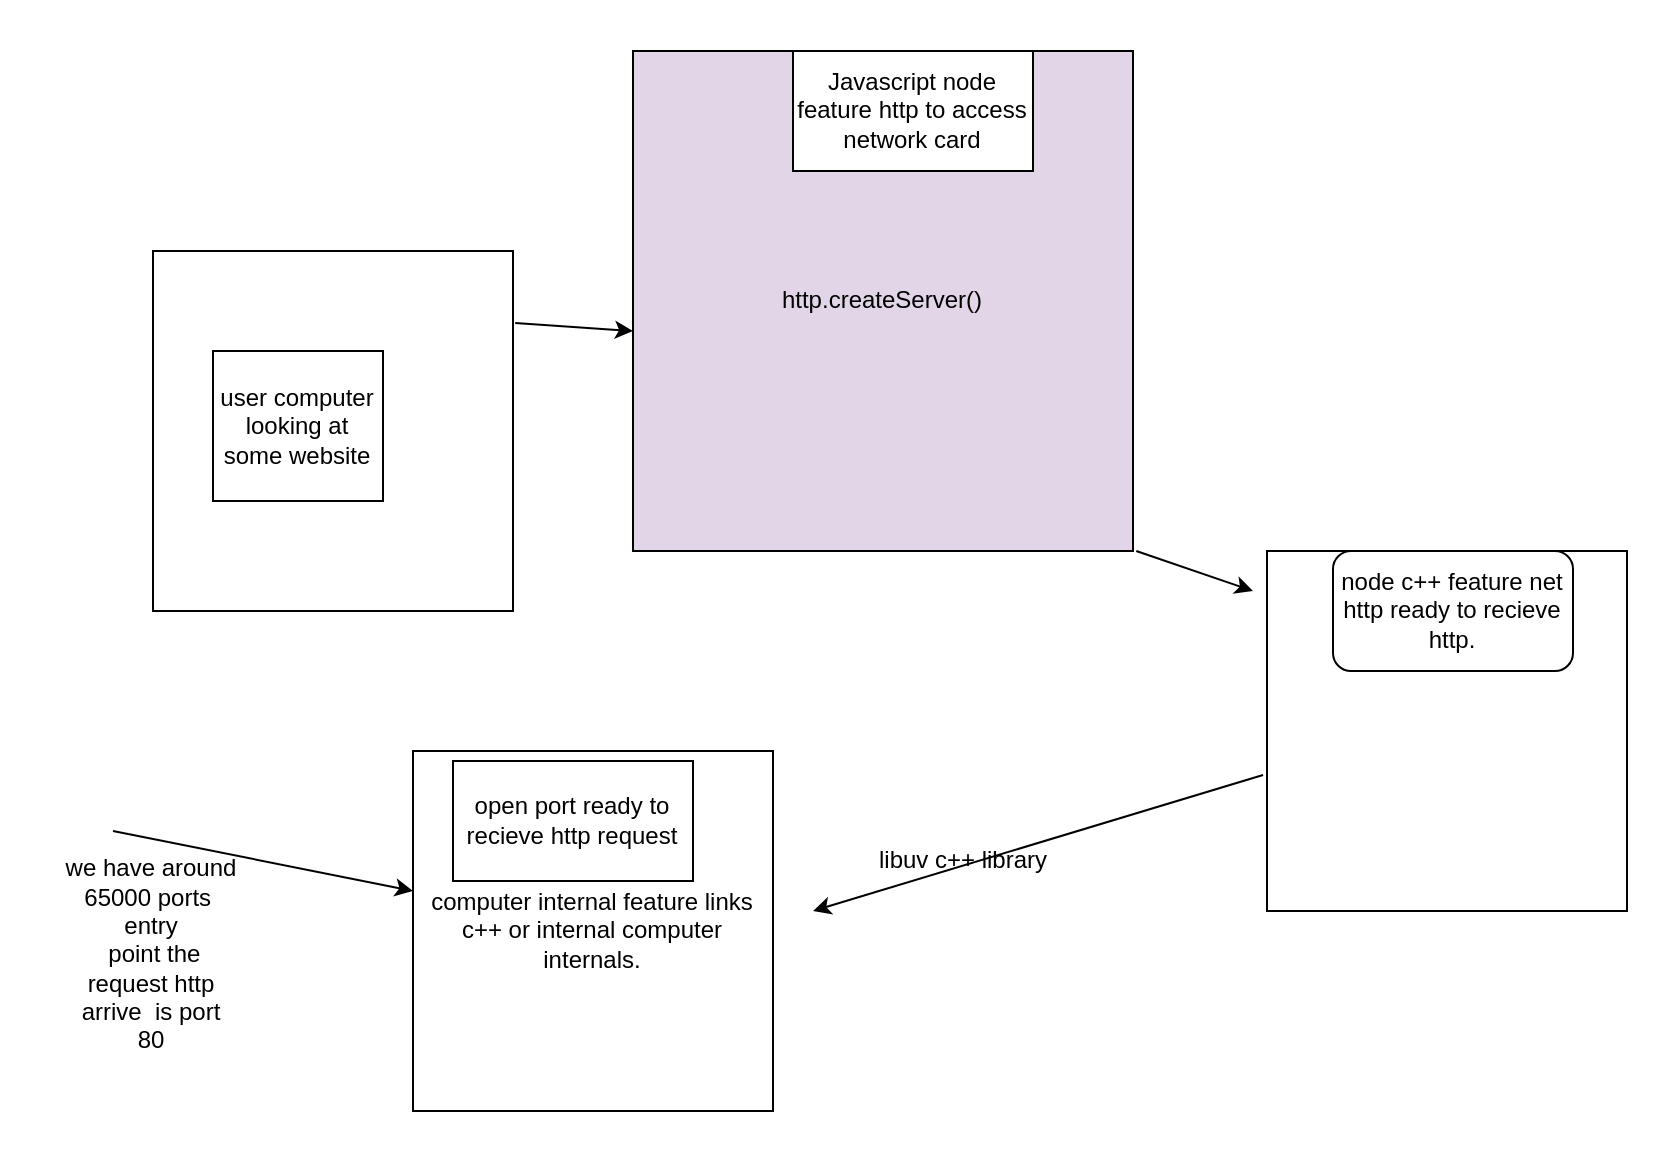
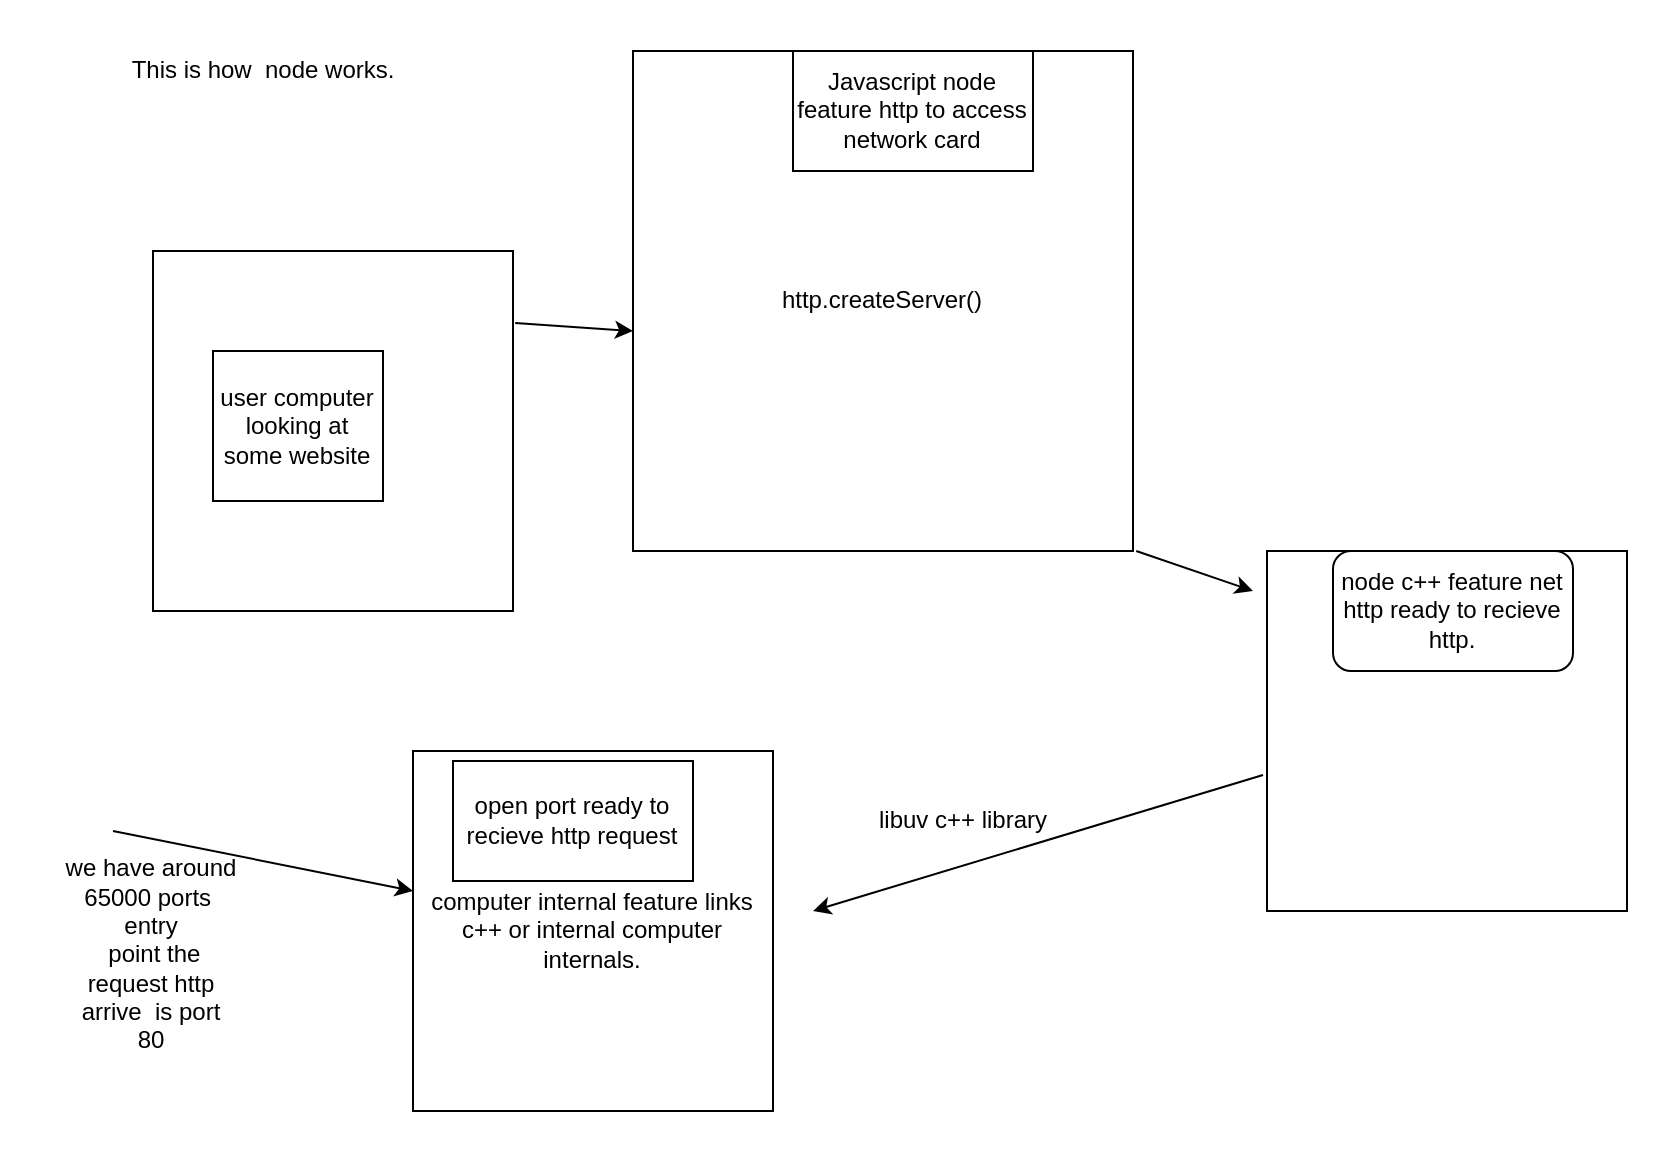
node "This is how node works.": added
node "http.createServer()": fillcolor #e1d5e7 -> #ffffff
node "libuv c++ library": moved (963, 861) -> (963, 821)
